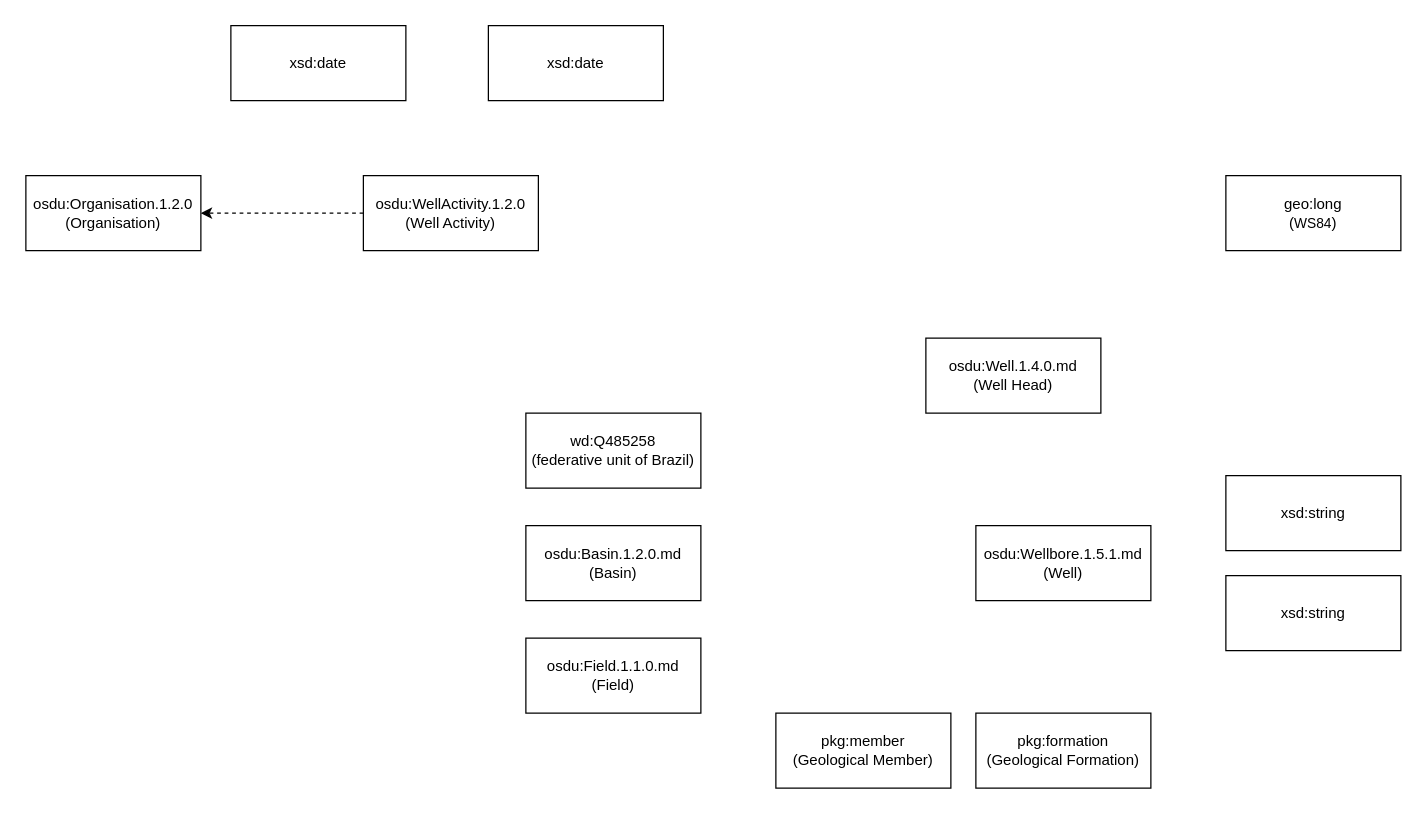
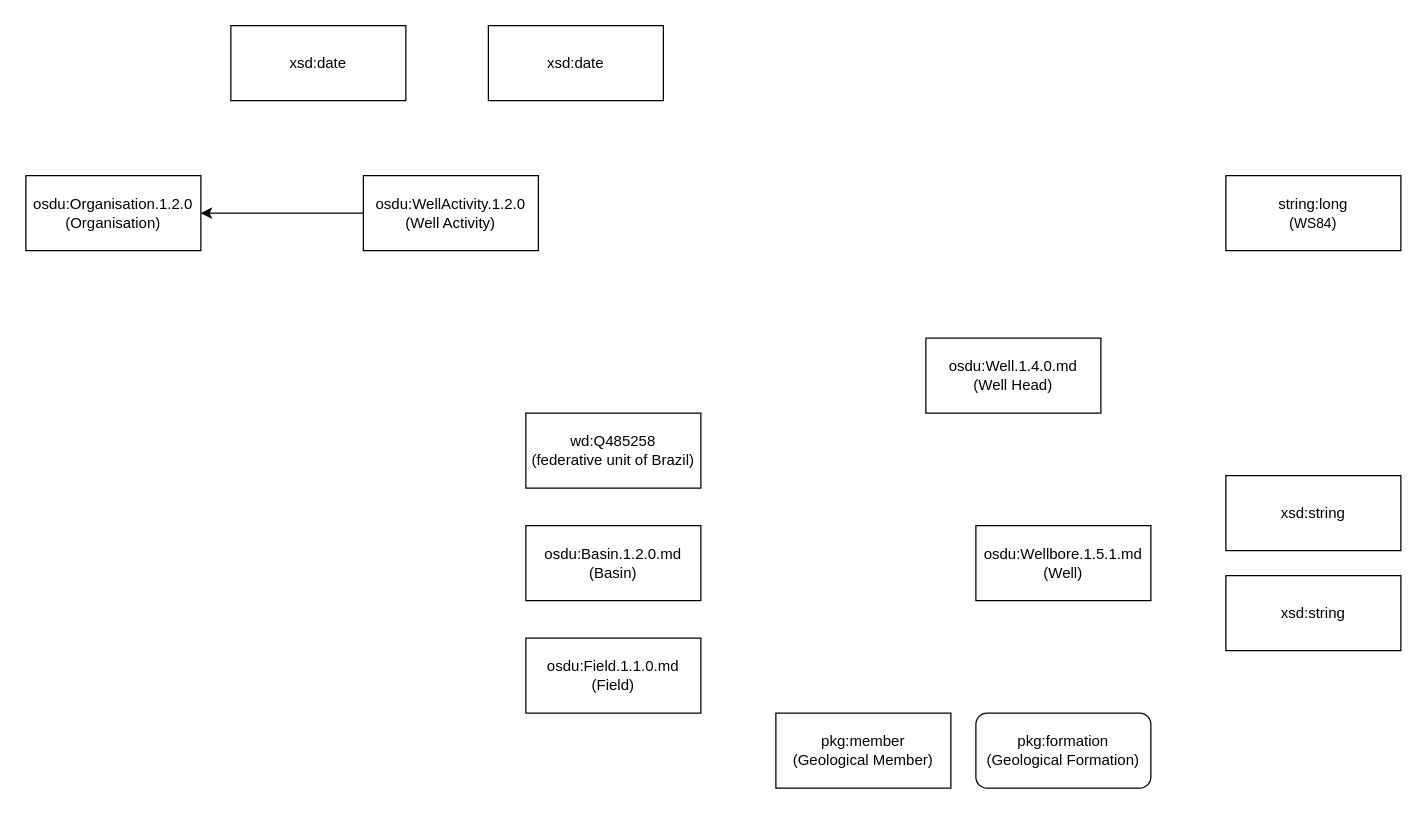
edge "osdu:WellActivity.1.2.0 (Well Activity)" -> "osdu:Organisation.1.2.0 (Organisation)": style dashed -> solid
node "geo:long (WS84)": label "geo:long (WS84)" -> "string:long (WS84)"
node "pkg:formation (Geological Formation)": shape rectangle -> rounded rectangle
